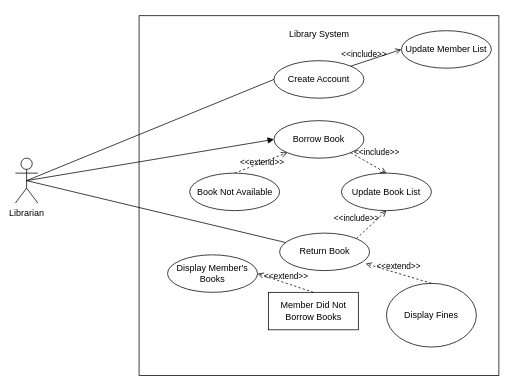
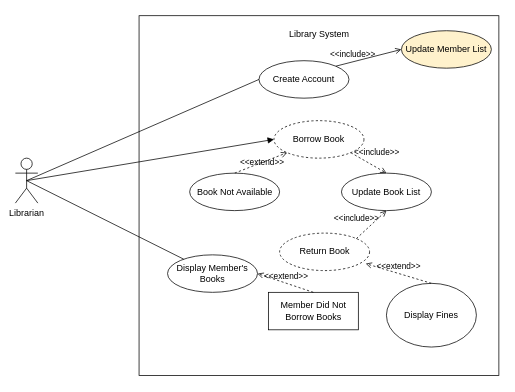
node "Update Member List": fillcolor #ffffff -> #fff2cc
node "Create Account": moved (319, 79) -> (304, 79)
node "Borrow Book": style solid -> dashed
edge "Librarian" -- "Return Book": now "Librarian" -- "Display Member's Books"
node "Return Book": style solid -> dashed
